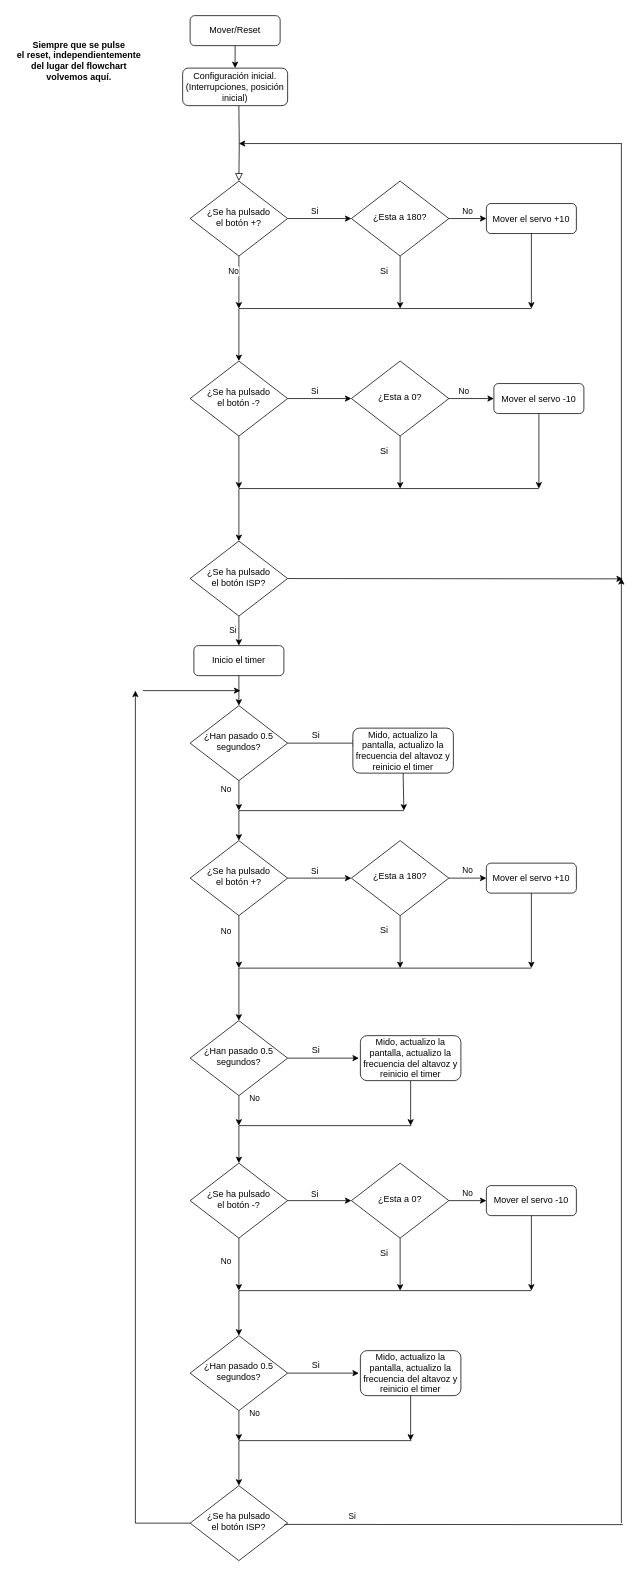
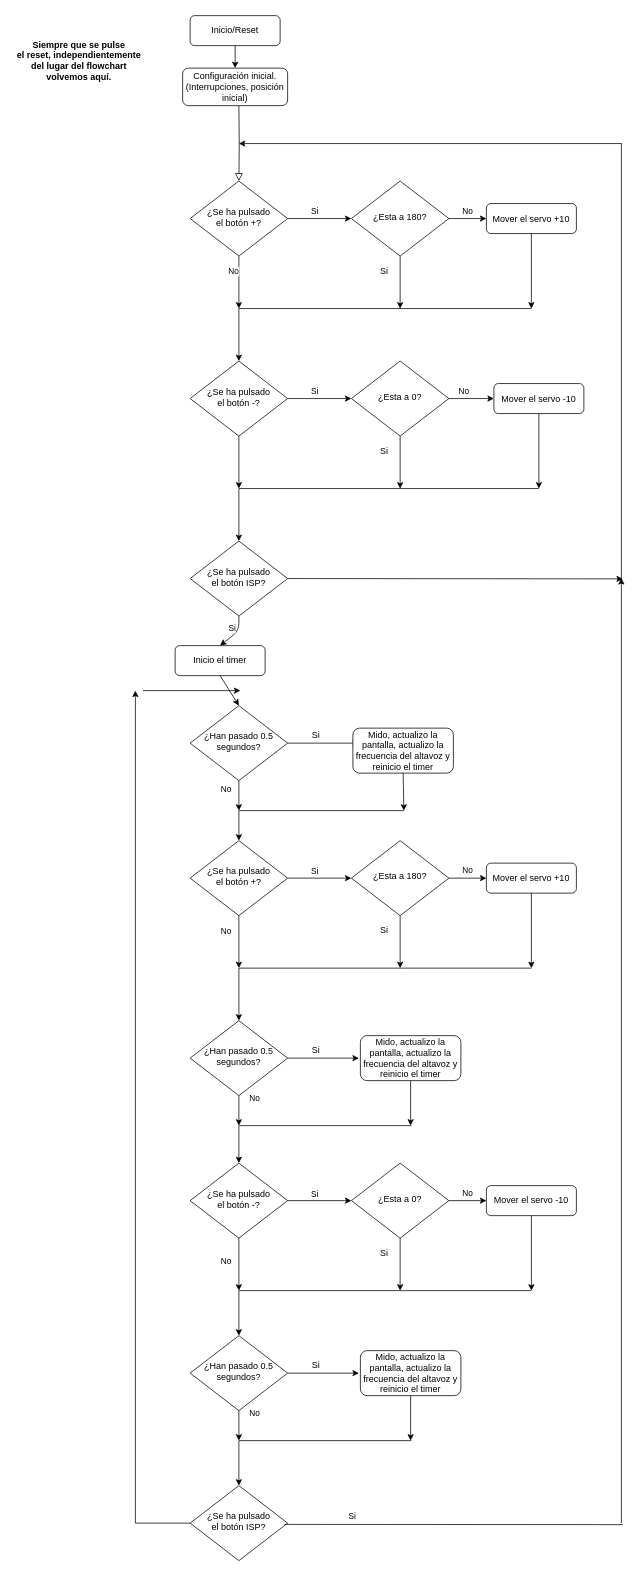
node "Mover/Reset": label "Mover/Reset" -> "Inicio/Reset"
node "Inicio el timer": moved (239, 660) -> (220, 660)
